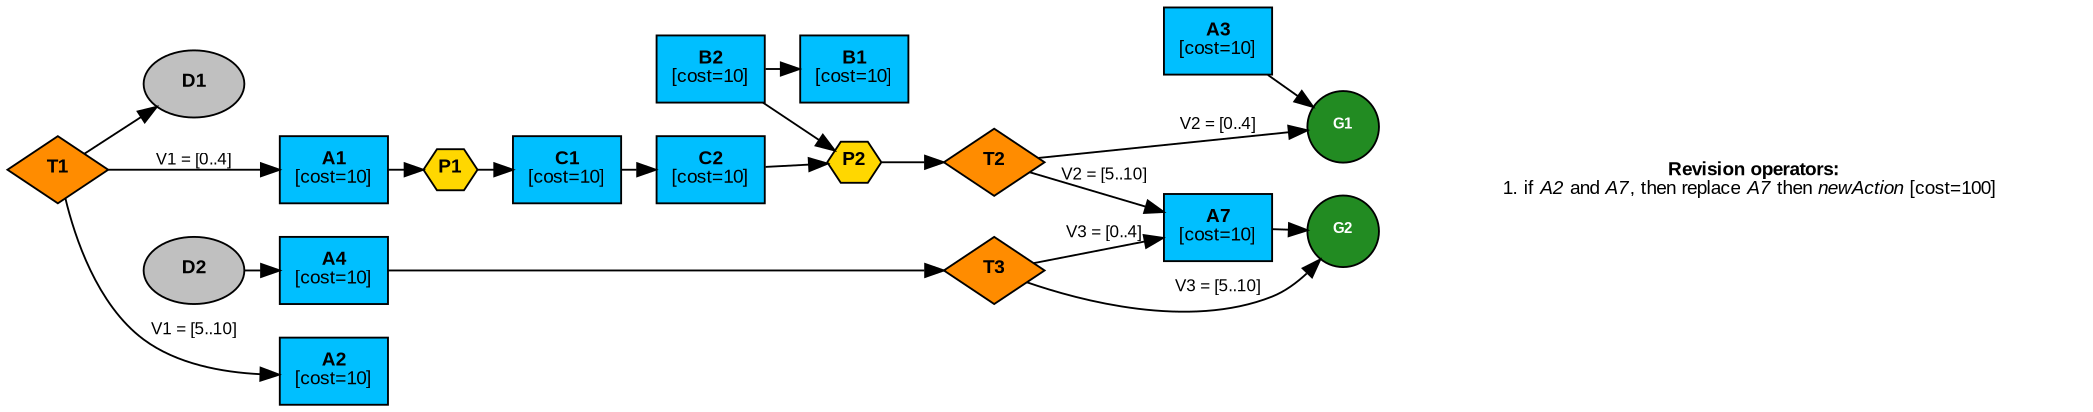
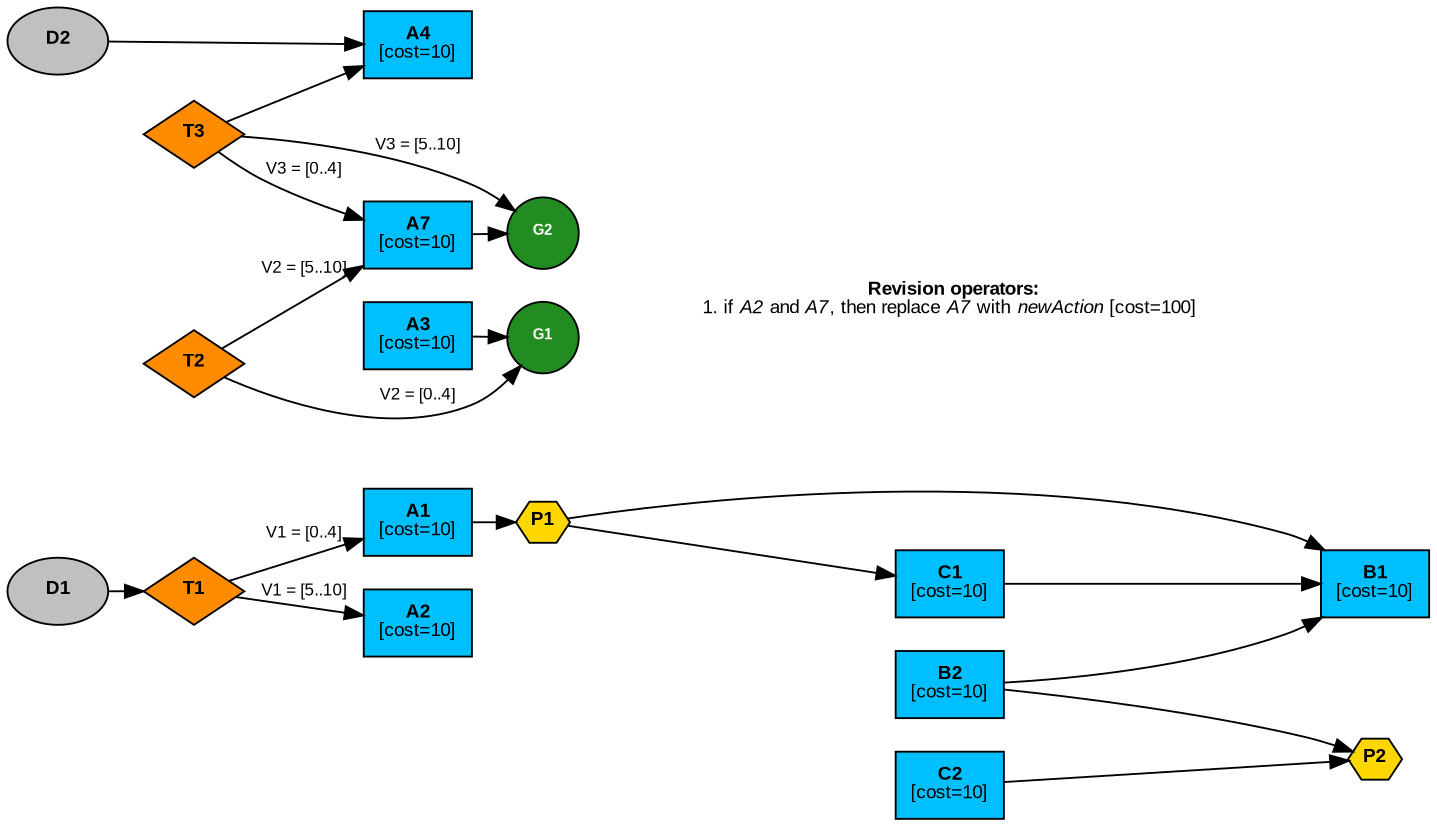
edge "T1" -> "D1": reversed
edge "P2" -> "T2": removed
edge "C1" -> "C2": now "C1" -> "B1"
node "Revision operators:": text "then" -> "with"
edge "A4" -> "T3": reversed
edge "P1" -> "B1": added
